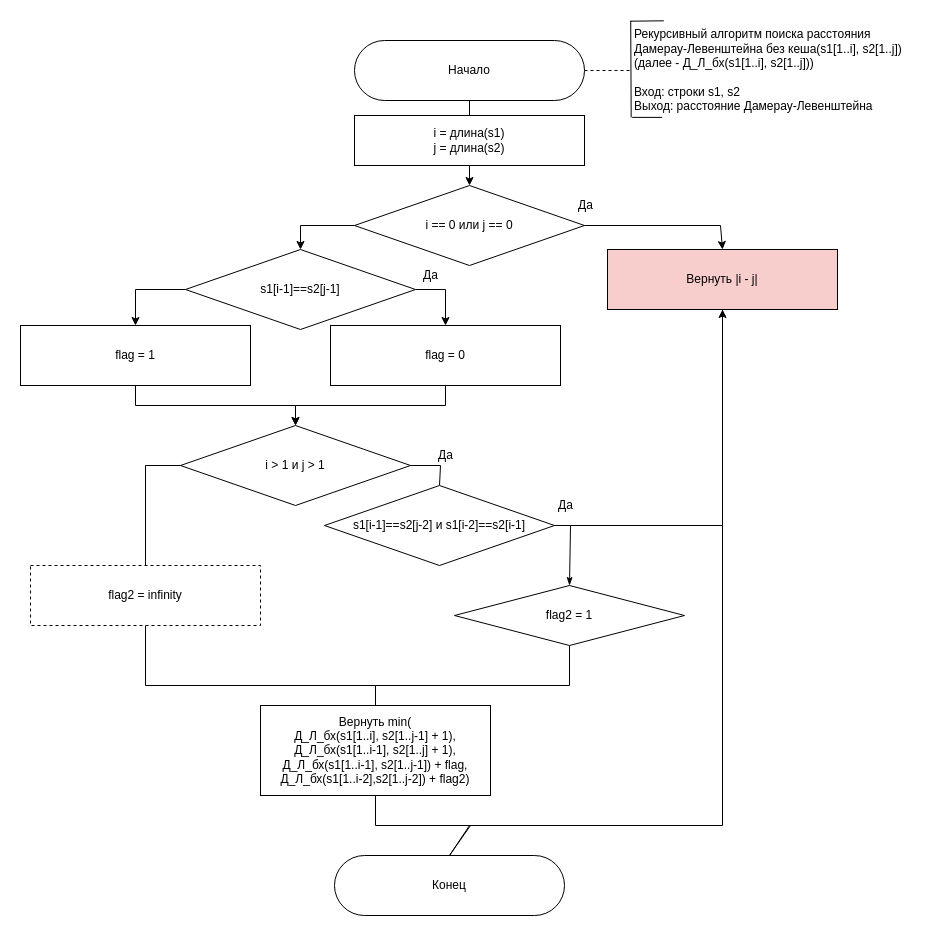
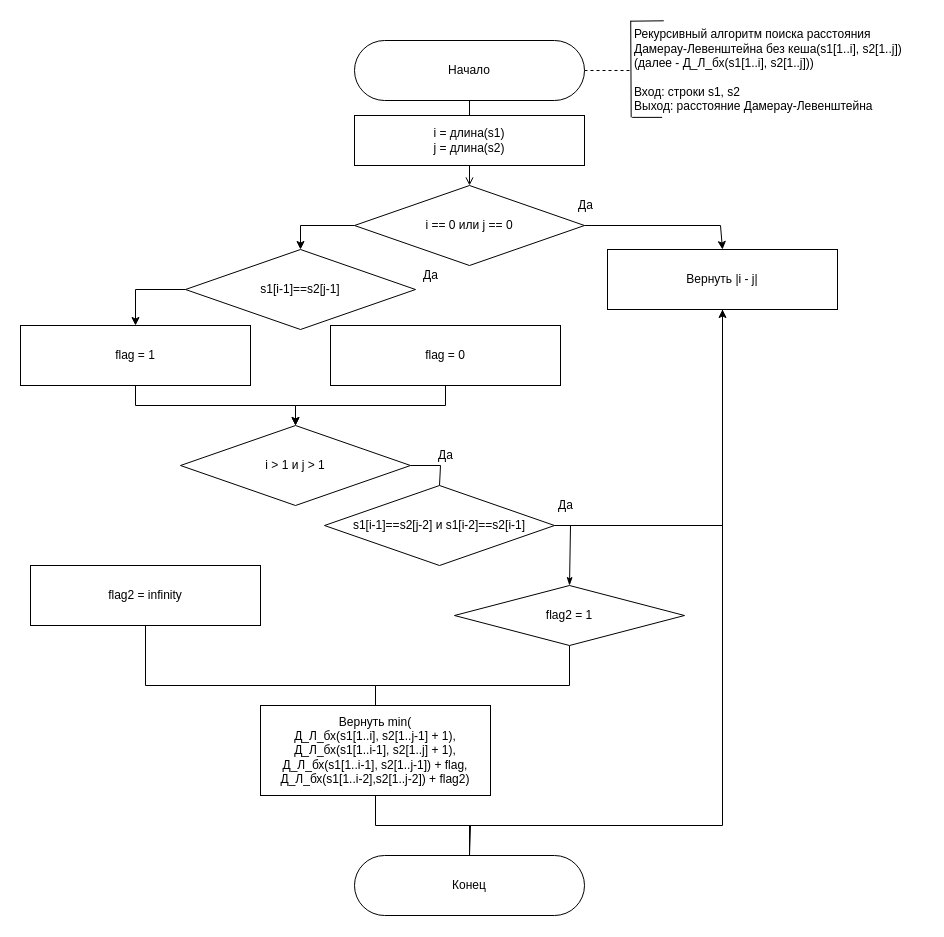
edge "i = длина(s1) j = длина(s2)" -> "i == 0 или j == 0": arrowhead classic -> open
node "Вернуть |i - j|": fillcolor #f8cecc -> #ffffff
edge "s1[i-1]==s2[j-1]" -> "flag = 0": removed
edge "i > 1 и j > 1" -- "flag2 = infinity": removed
node "flag2 = infinity": style dashed -> solid
node "Конец": moved (450, 886) -> (470, 886)
